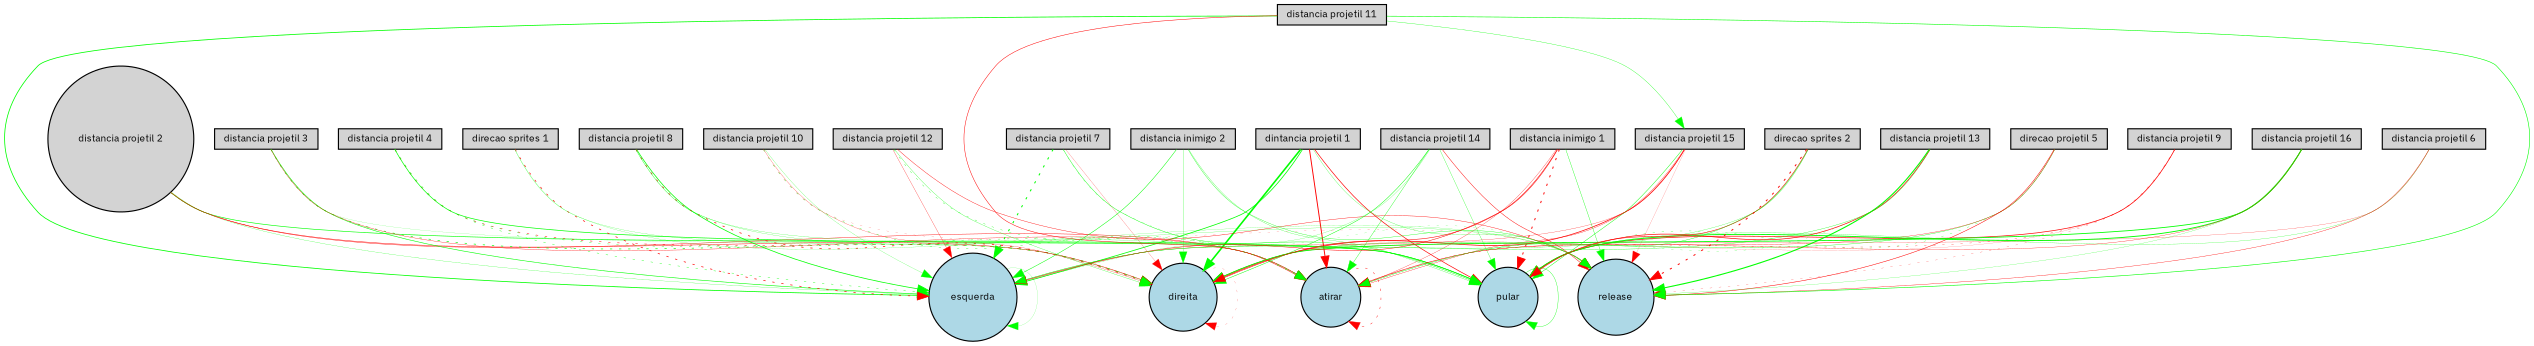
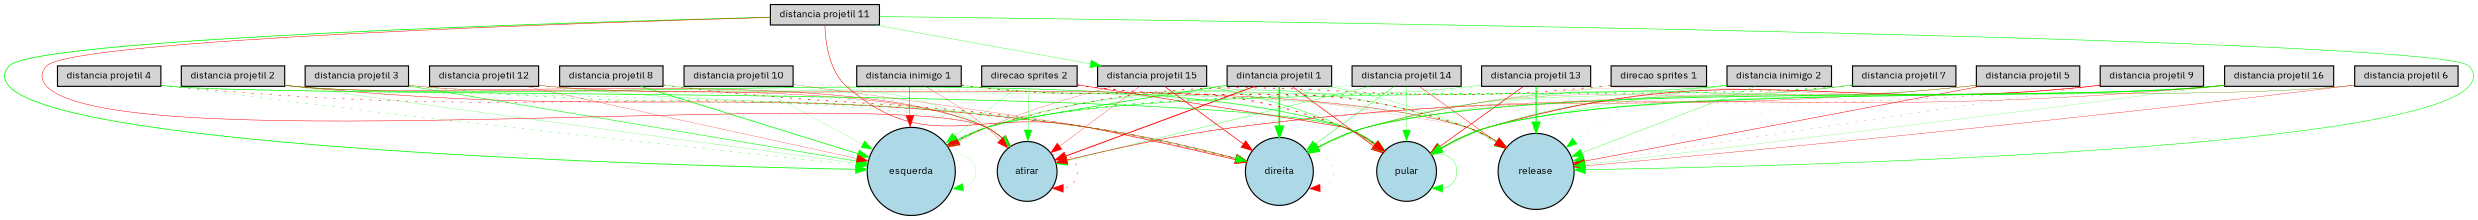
node "distancia projetil 2": shape circle -> box
node "direcao projetil 5": label "direcao projetil 5" -> "distancia projetil 5"
edge "direcao sprites 1" -> "release": style solid -> dotted
edge "distancia inimigo 1" -> "direita": now "distancia projetil 11" -> "direita"
